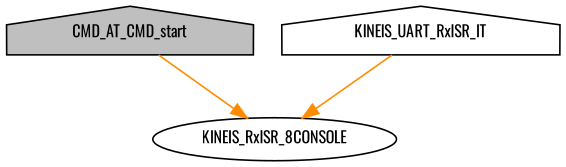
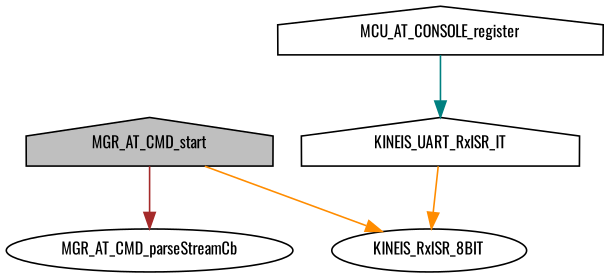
node "CMD_AT_CMD_start": label "CMD_AT_CMD_start" -> "MGR_AT_CMD_start"
node "MCU_AT_CONSOLE_register": added
node "KINEIS_RxISR_8CONSOLE": label "KINEIS_RxISR_8CONSOLE" -> "KINEIS_RxISR_8BIT"
node "MGR_AT_CMD_parseStreamCb": added
